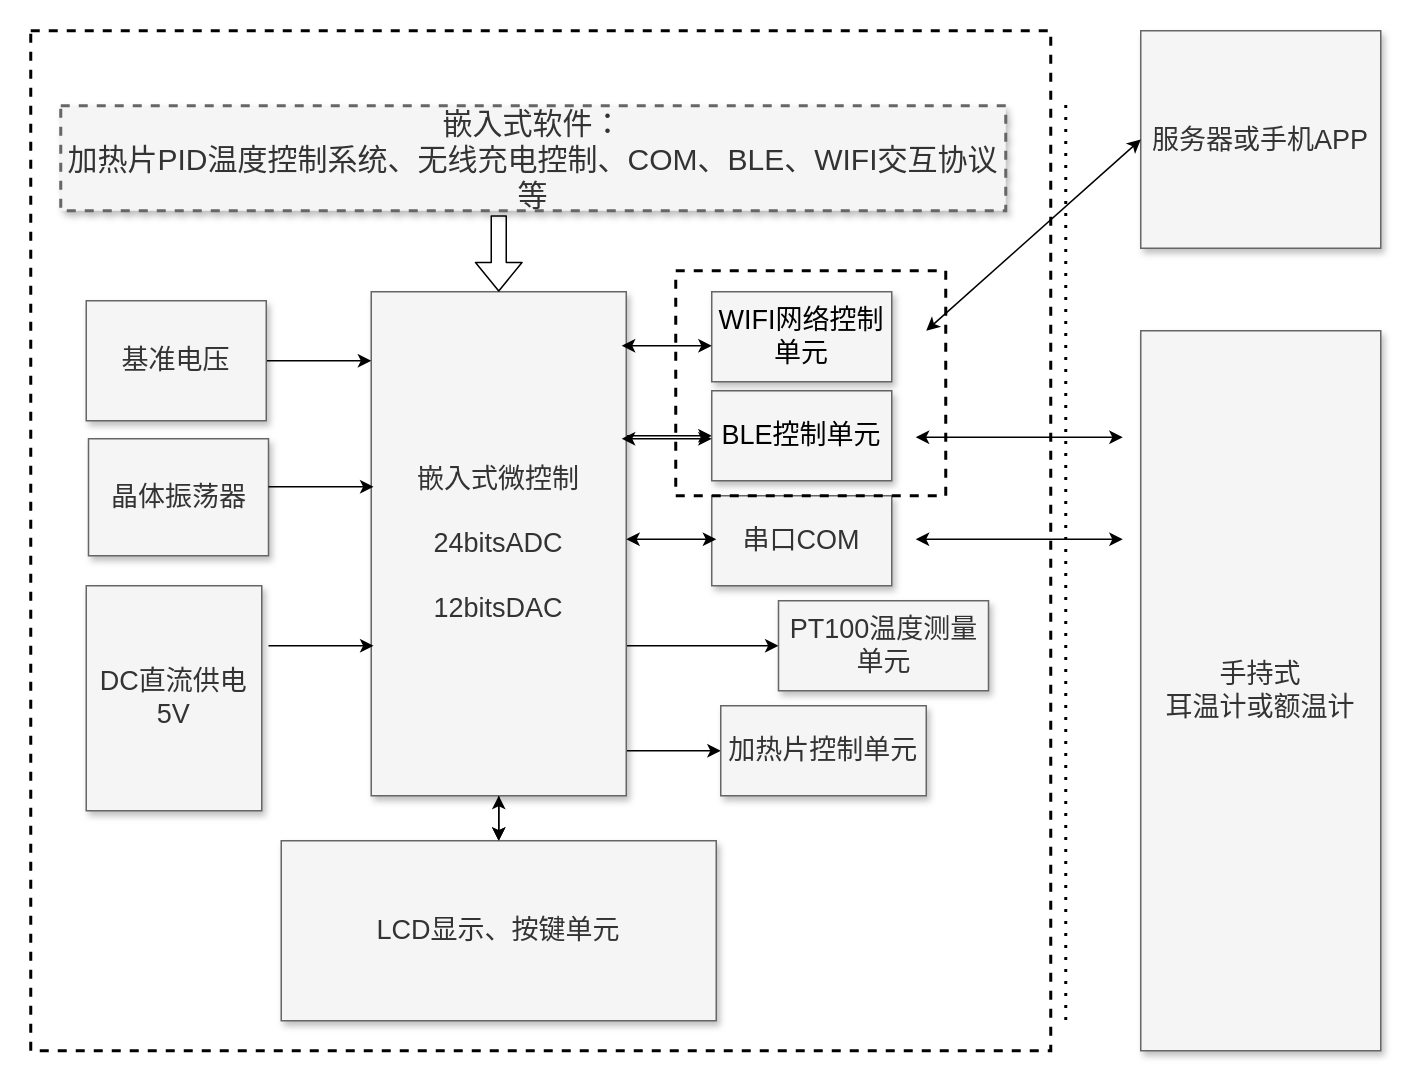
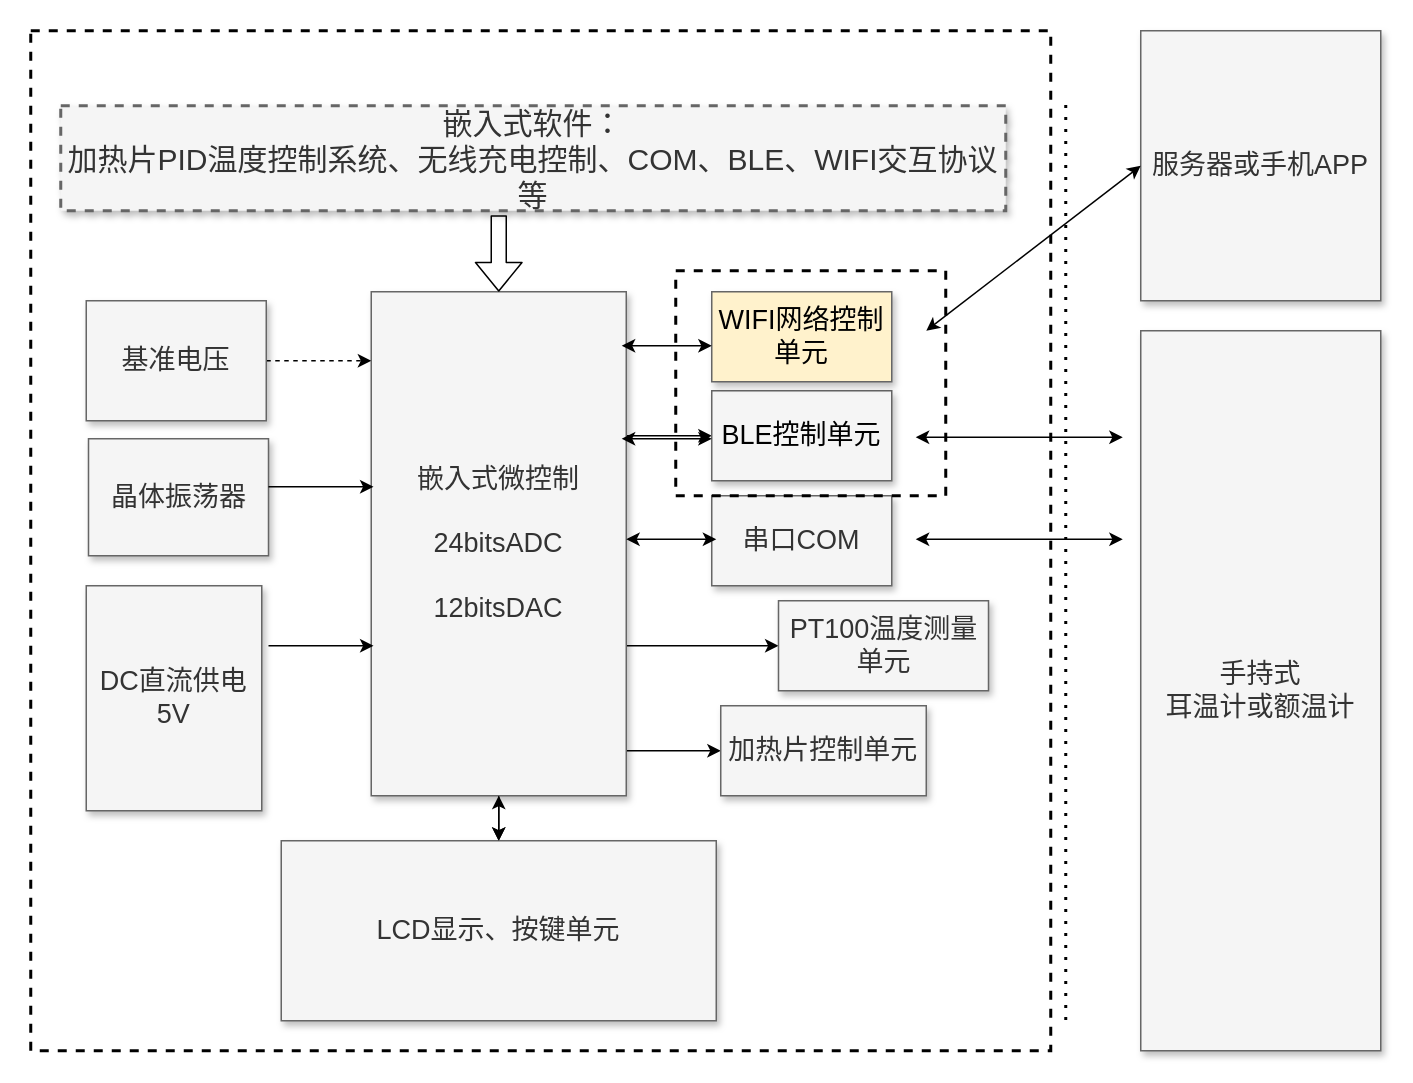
node "服务器或手机APP": size 240x218 -> 240x270
node "WIFI网络控制单元": fillcolor #f5f5f5 -> #fff2cc
edge "基准电压" -> "嵌入式微控制 24bitsADC 12bitsDAC": style solid -> dashed
